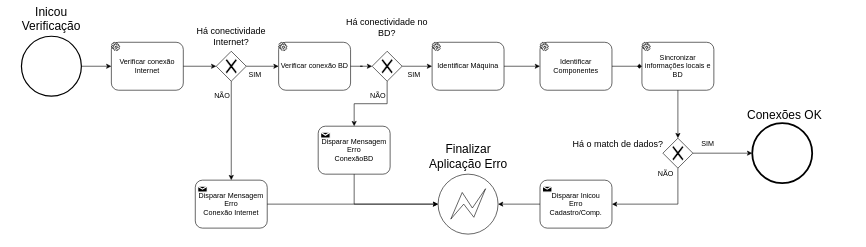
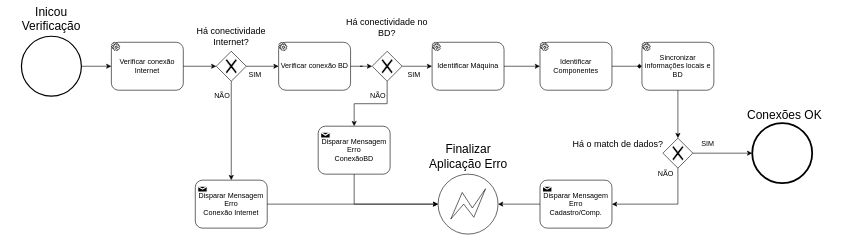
node "Disparar Inicou Erro Cadastro/Comp.": label "Disparar Inicou Erro Cadastro/Comp." -> "Disparar Mensagem Erro Cadastro/Comp."
